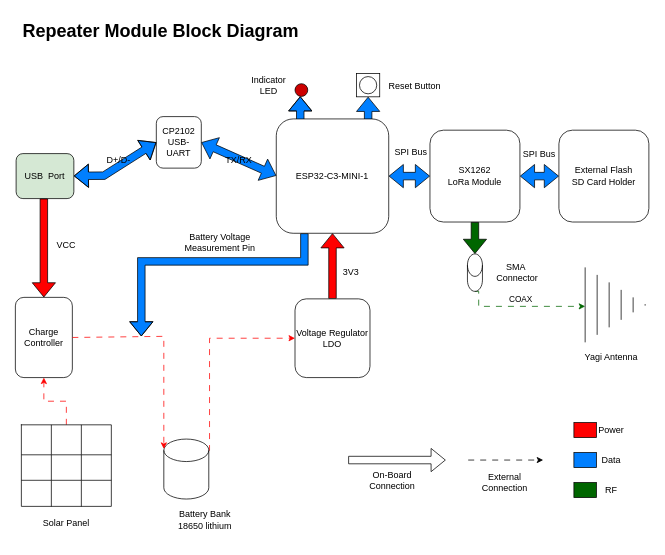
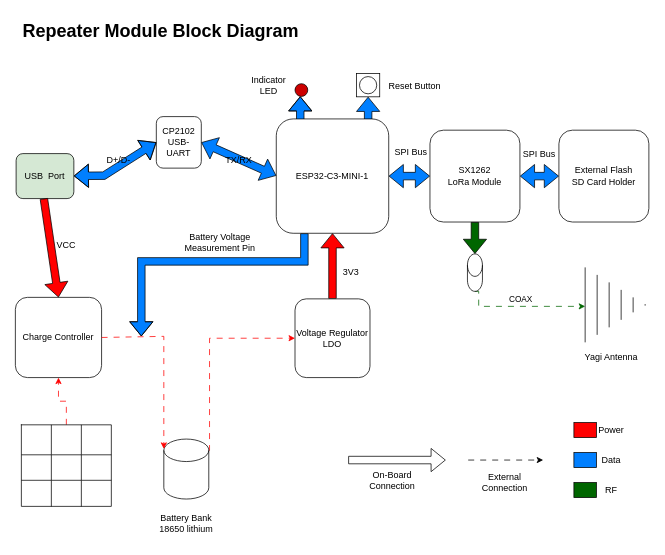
node "SMA Connector": removed
node "Charge Controller": size 57x80 -> 86x80
node "Battery Bank 18650 lithium": moved (205, 520) -> (186, 524)
node "Solar Panel": removed
